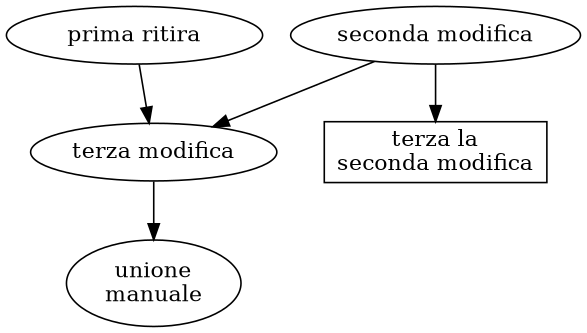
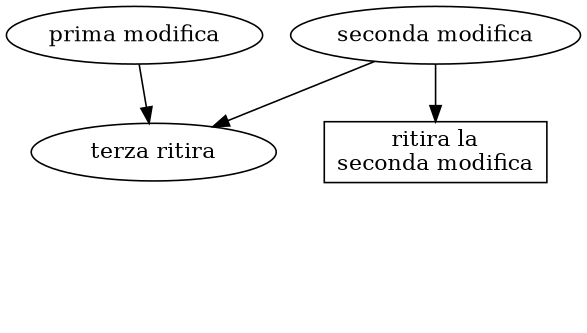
node "prima ritira": label "prima ritira" -> "prima modifica"
node "terza modifica": label "terza modifica" -> "terza ritira"
node "terza la seconda modifica": label "terza la seconda modifica" -> "ritira la seconda modifica"
node "unione manuale": removed
